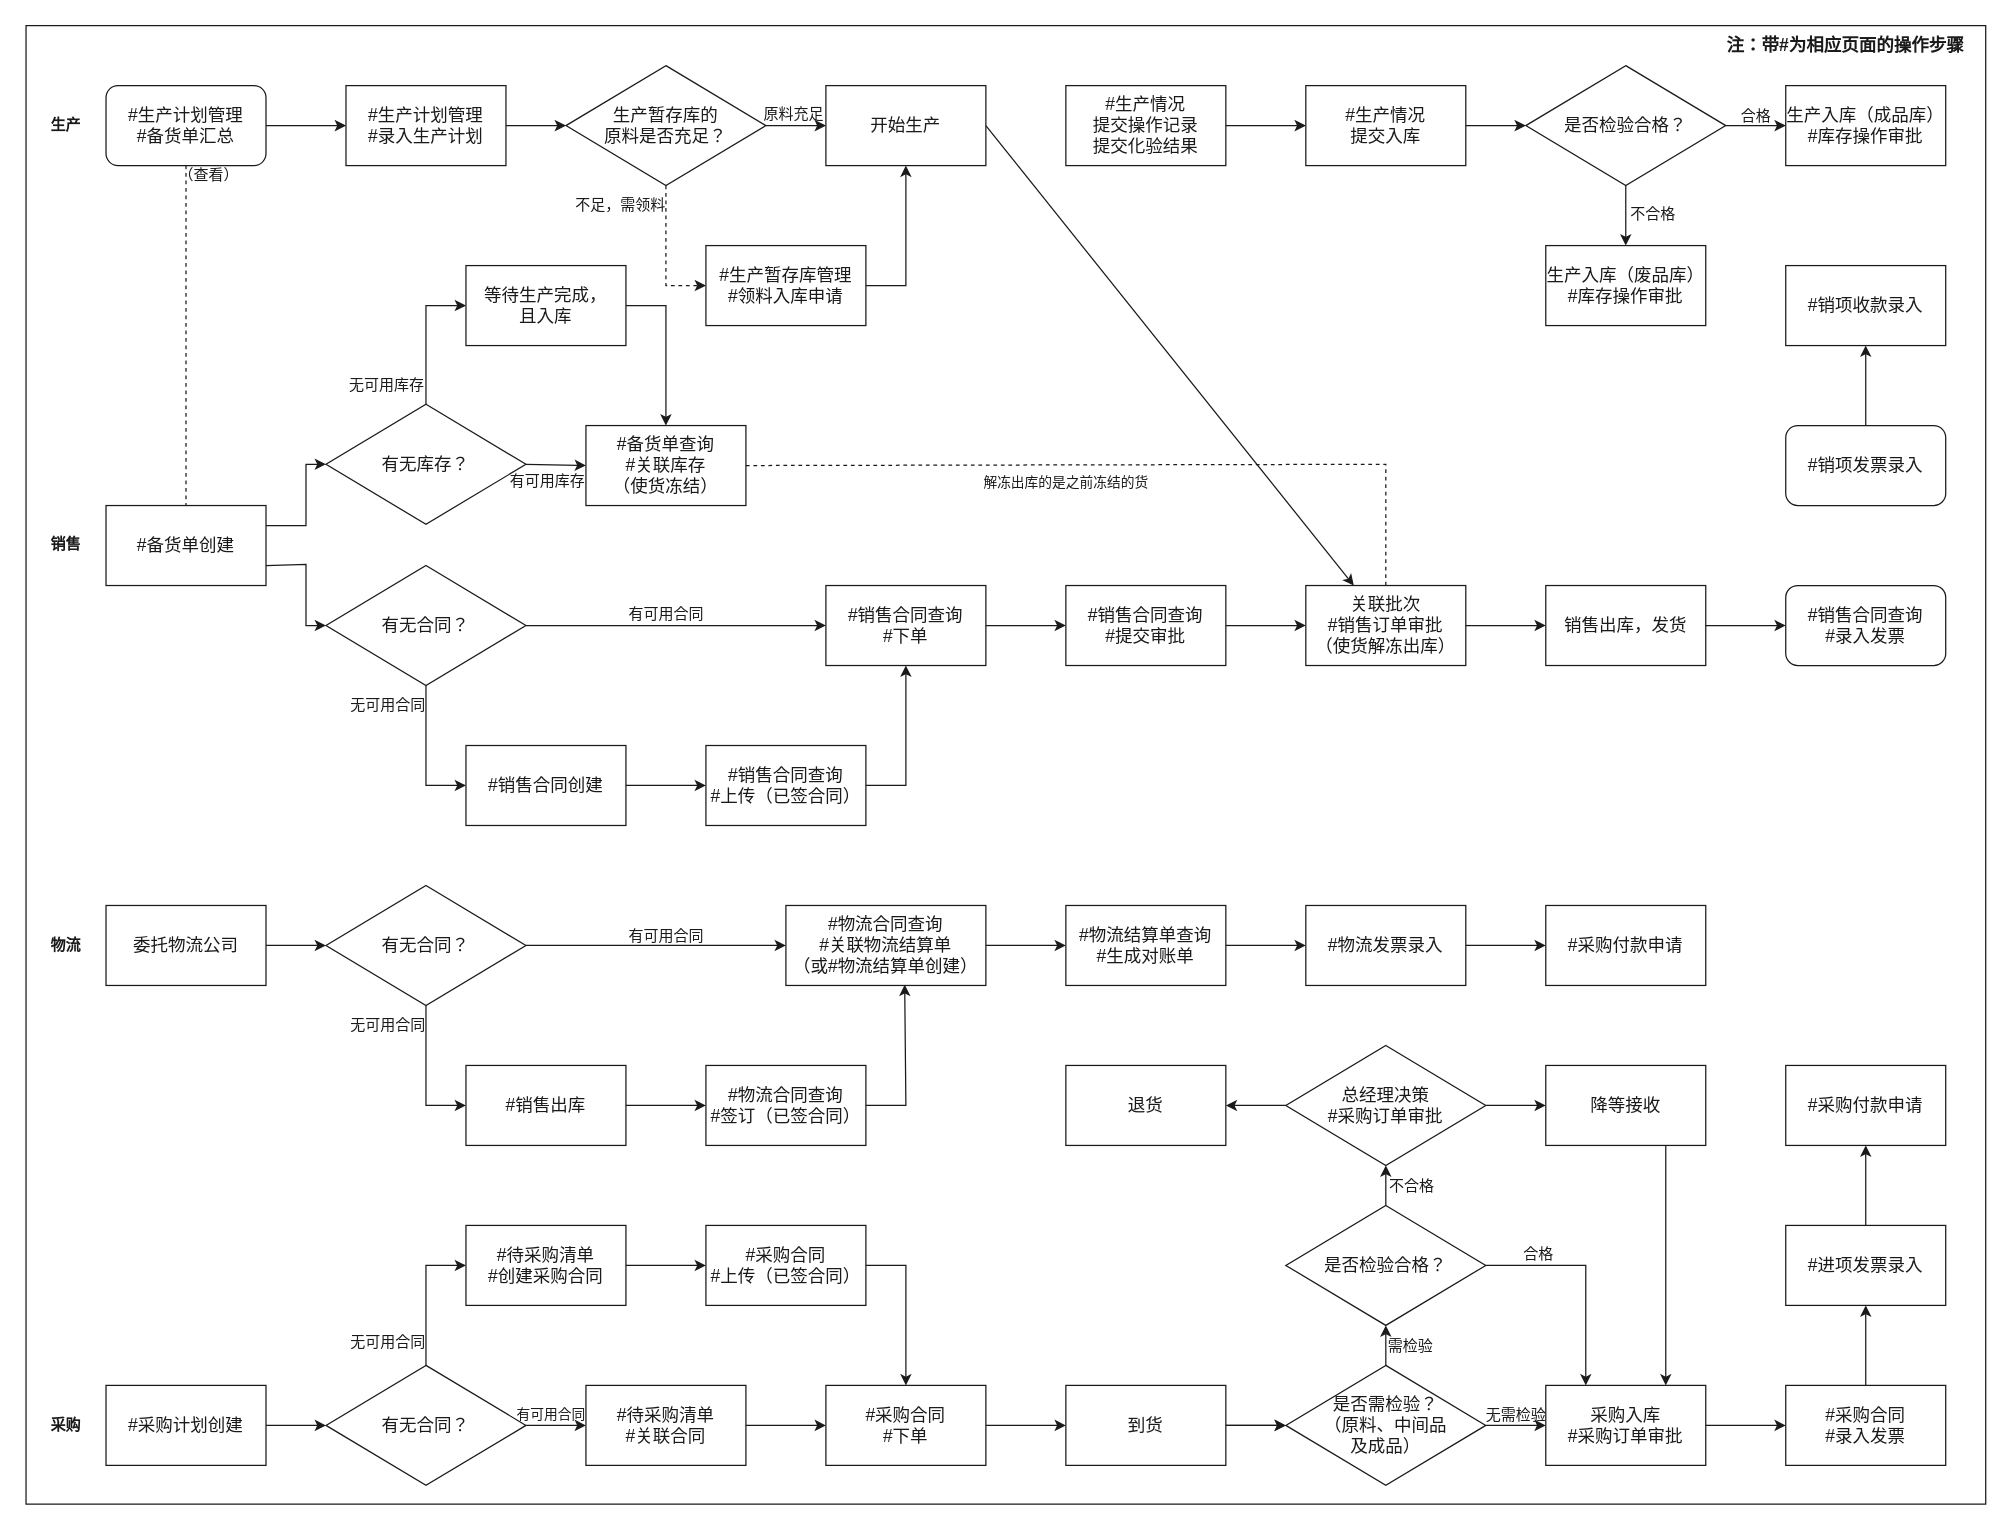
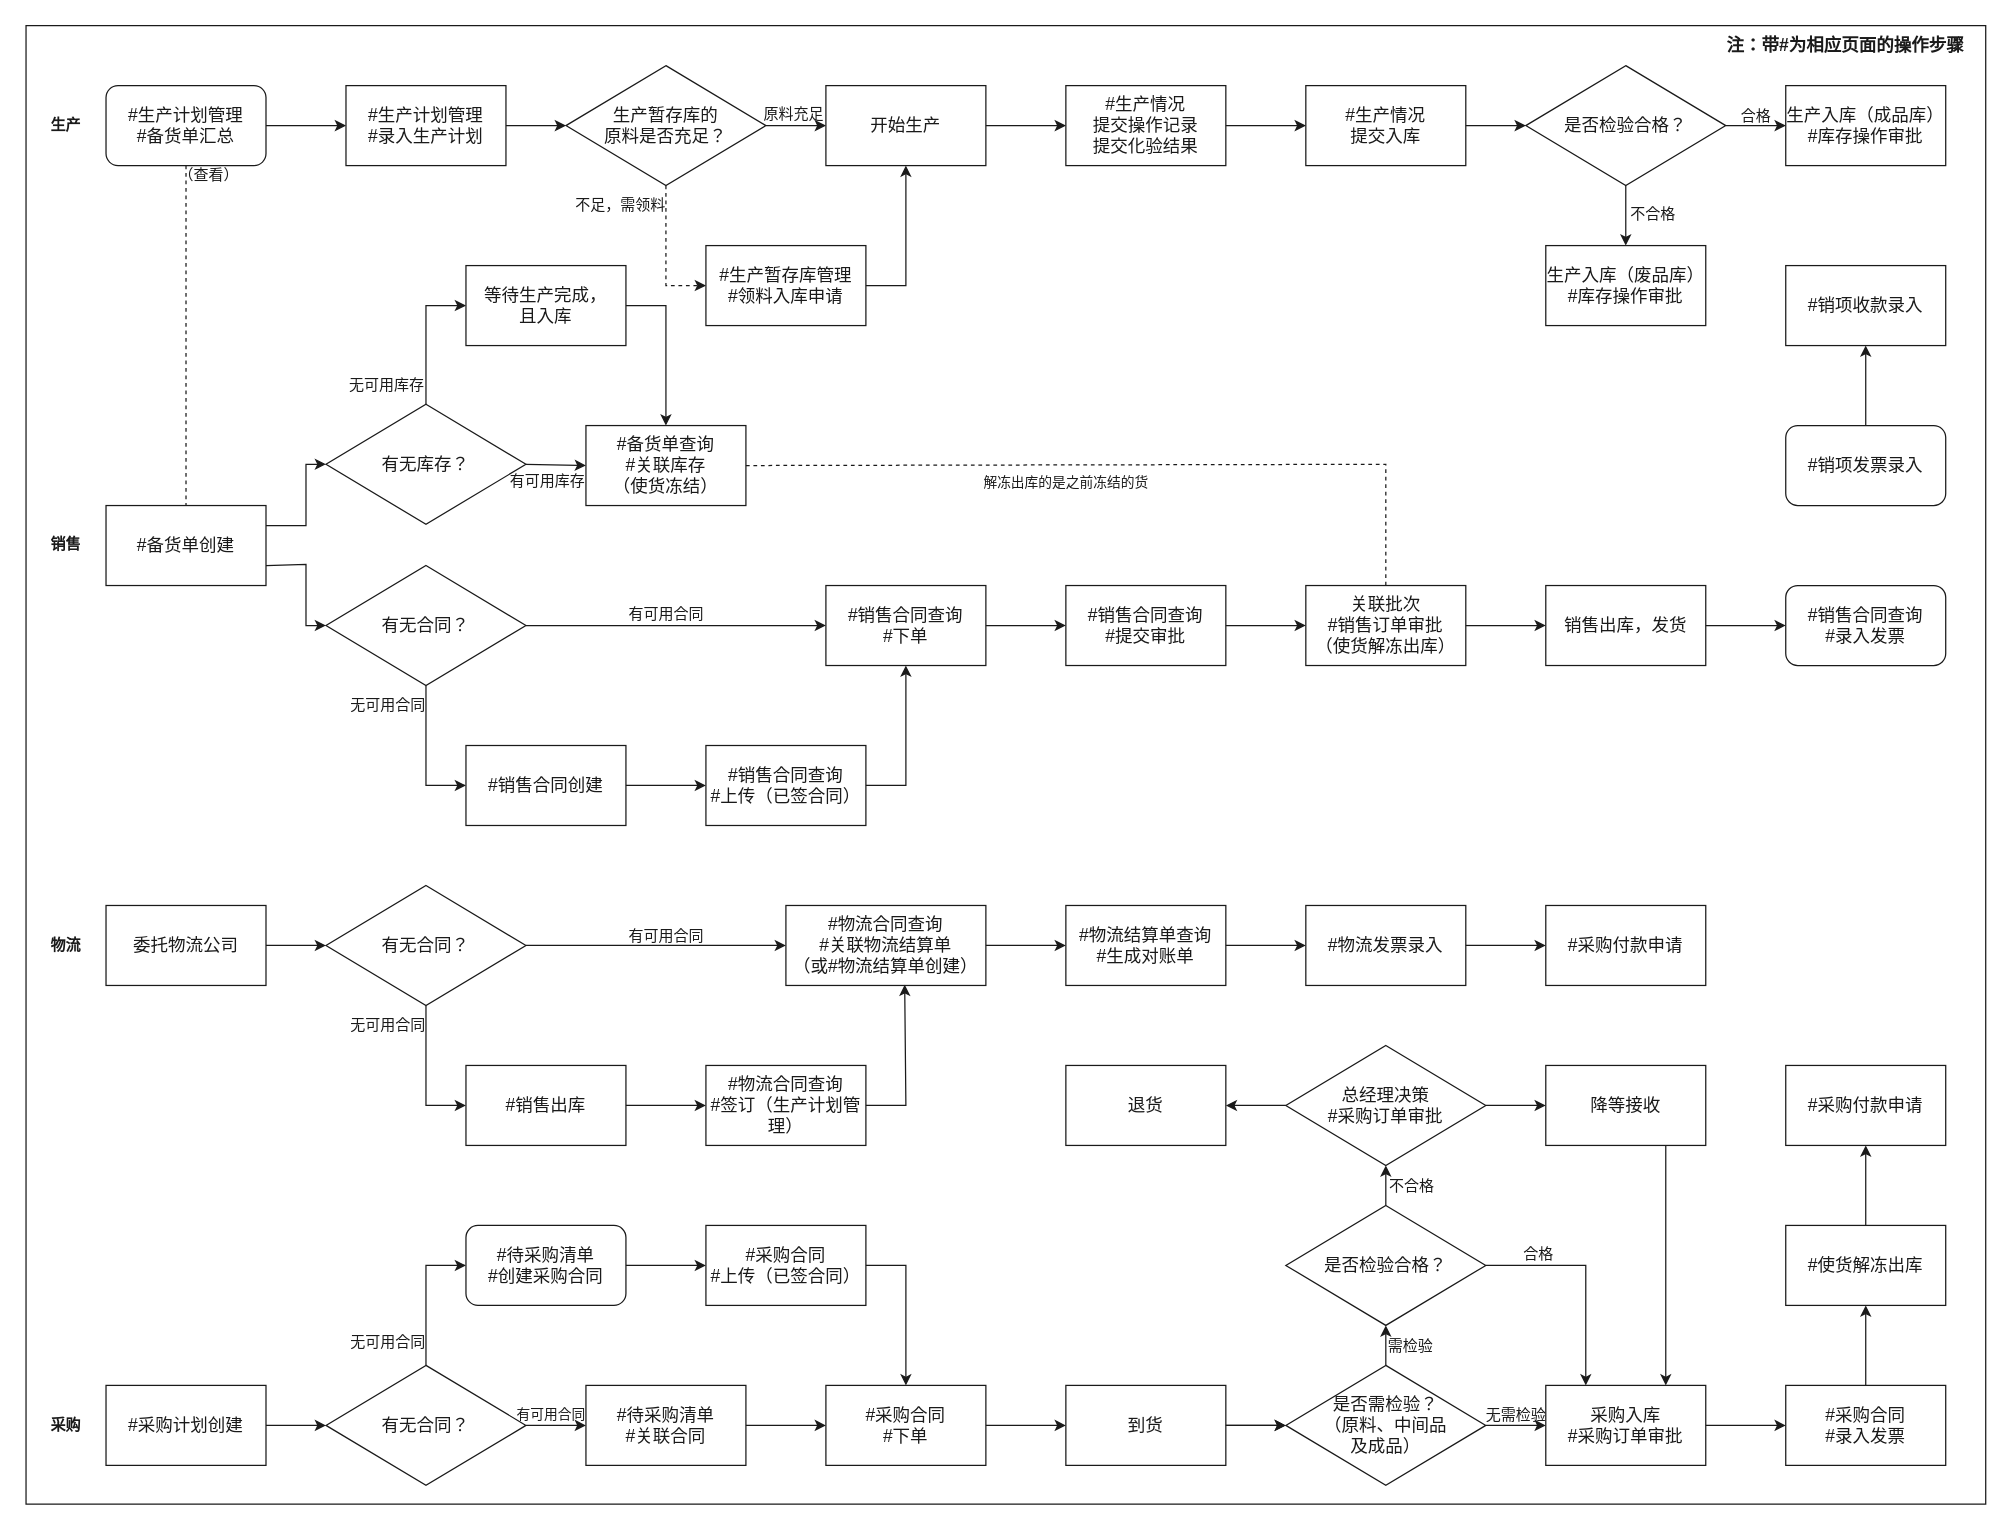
edge "开始生产" -> "关联批次 #销售订单审批 （使货解冻出库）": now "开始生产" -> "#生产情况 提交操作记录 提交化验结果"
node "#物流合同查询 #签订（已签合同）": label "#物流合同查询 #签订（已签合同）" -> "#物流合同查询 #签订（生产计划管理）"
node "#待采购清单 #创建采购合同": shape rectangle -> rounded rectangle
node "#进项发票录入": label "#进项发票录入" -> "#使货解冻出库"
